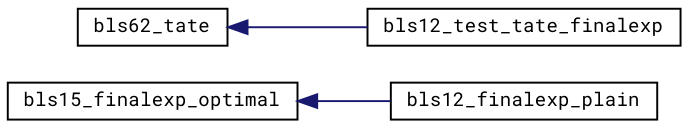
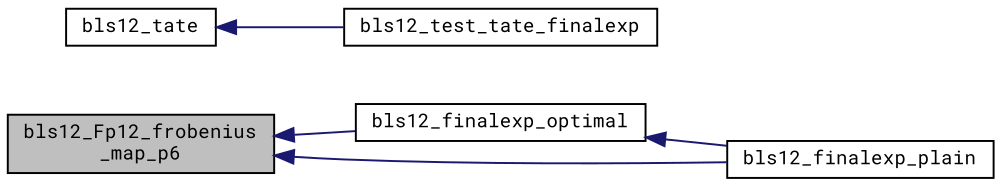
node "bls62_tate": label "bls62_tate" -> "bls12_tate"
node "bls15_finalexp_optimal": label "bls15_finalexp_optimal" -> "bls12_finalexp_optimal"
node "bls12_Fp12_frobenius _map_p6": added
